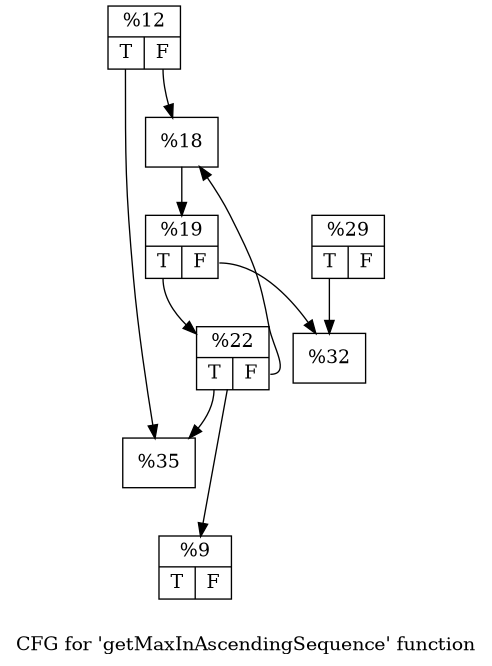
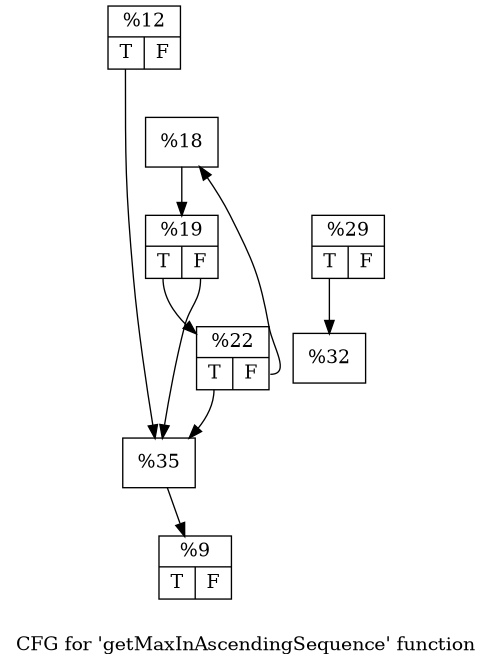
edge "%12" -> "%18": removed
edge "%19" -> "%32": now "%19" -> "%35"
edge "%22" -> "%9": now "%35" -> "%9"
